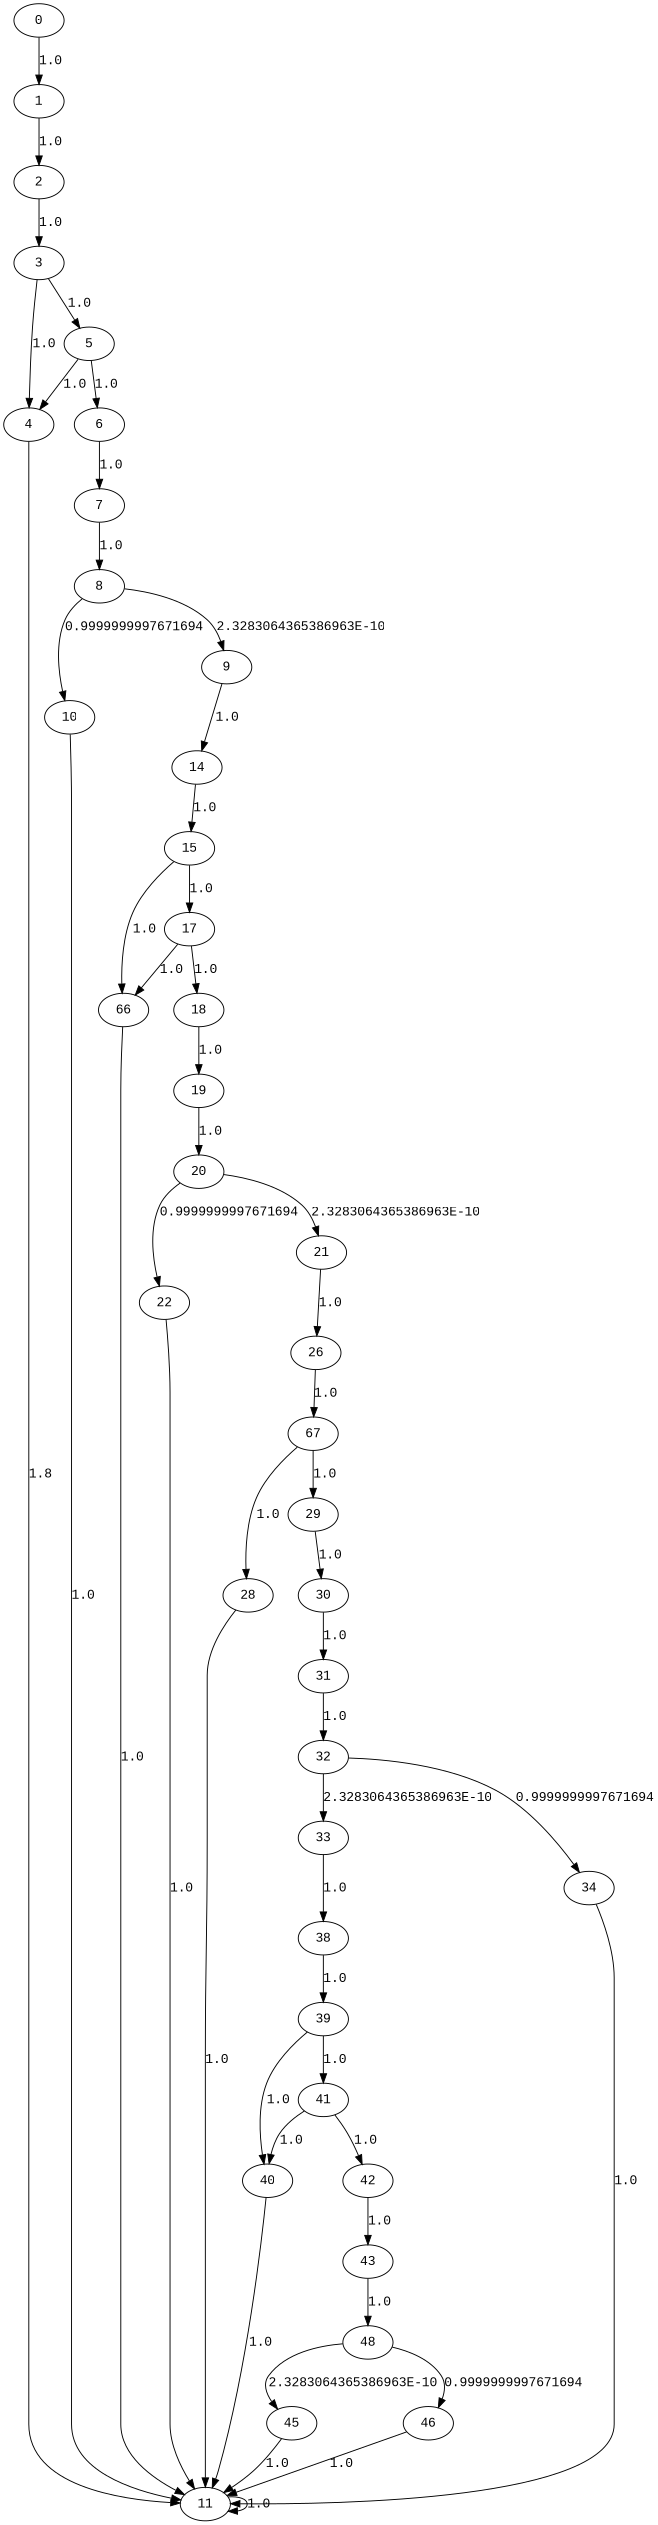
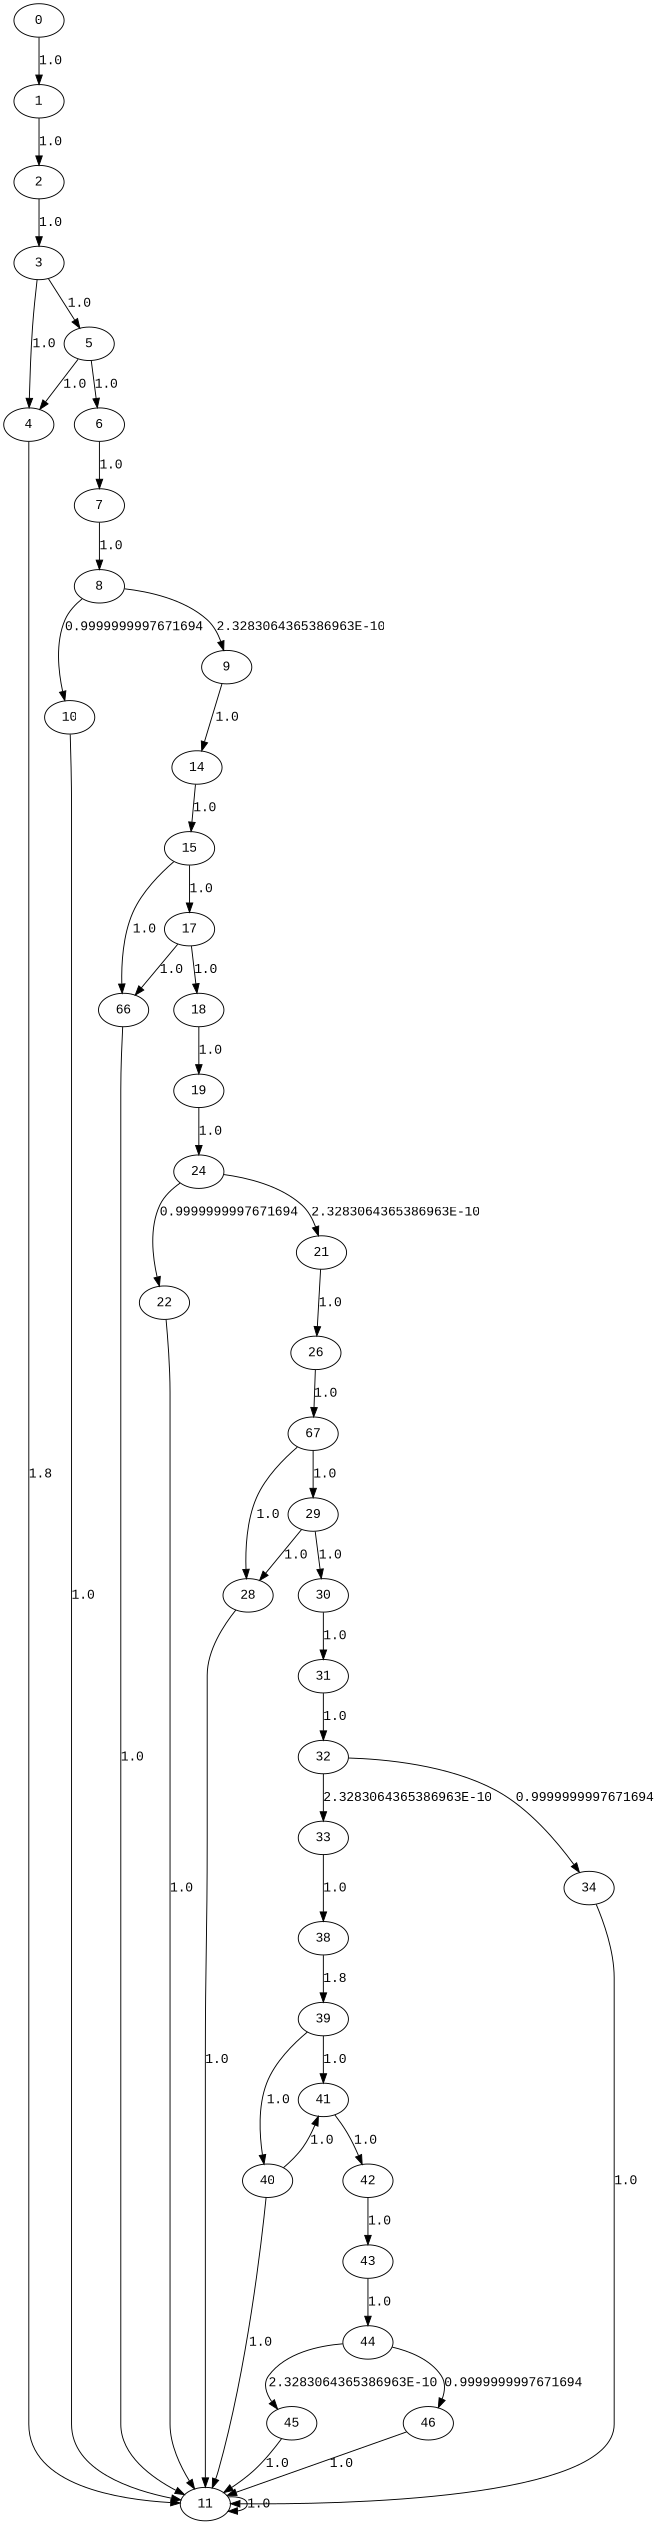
node "20": label "20" -> "24"
edge "29" -> "28": added, label "1.0"
edge "38" -> "39": label "1.0" -> "1.8"
edge "41" -> "40": reversed
node "48": label "48" -> "44"
